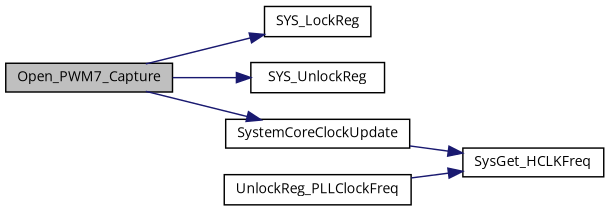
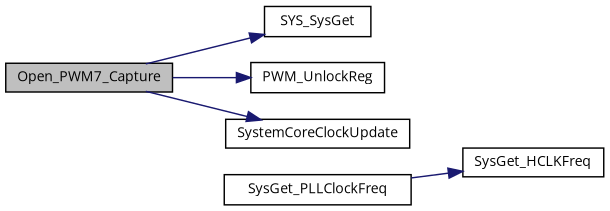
node "SYS_LockReg": label "SYS_LockReg" -> "SYS_SysGet"
node "SYS_UnlockReg": label "SYS_UnlockReg" -> "PWM_UnlockReg"
edge "SystemCoreClockUpdate" -> "SysGet_HCLKFreq": removed
node "UnlockReg_PLLClockFreq": label "UnlockReg_PLLClockFreq" -> "SysGet_PLLClockFreq"
